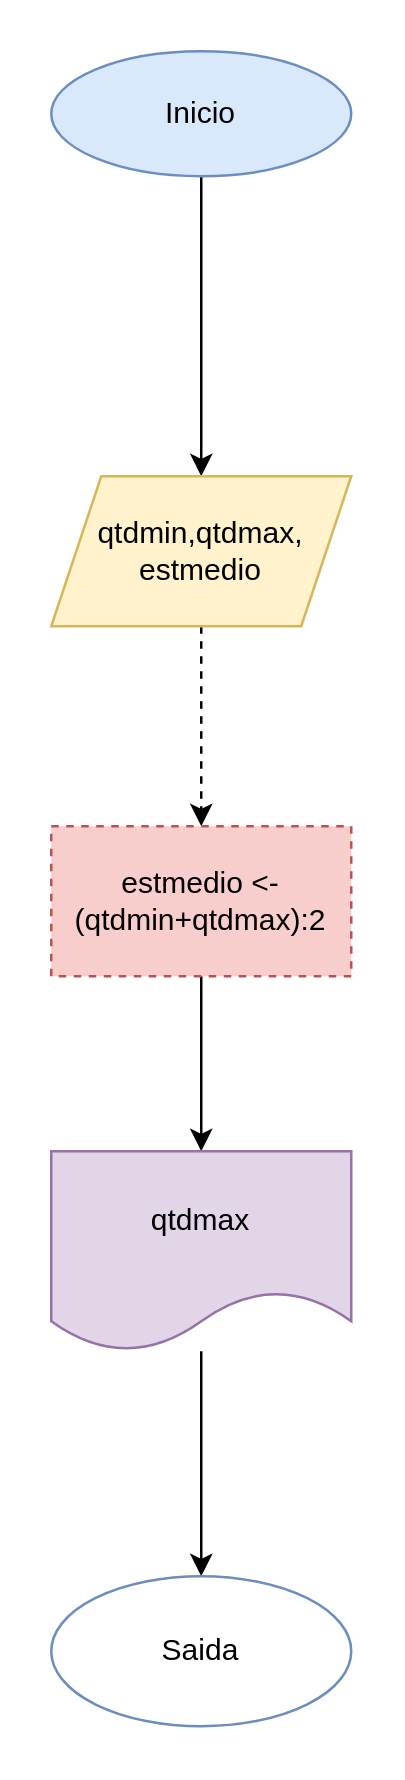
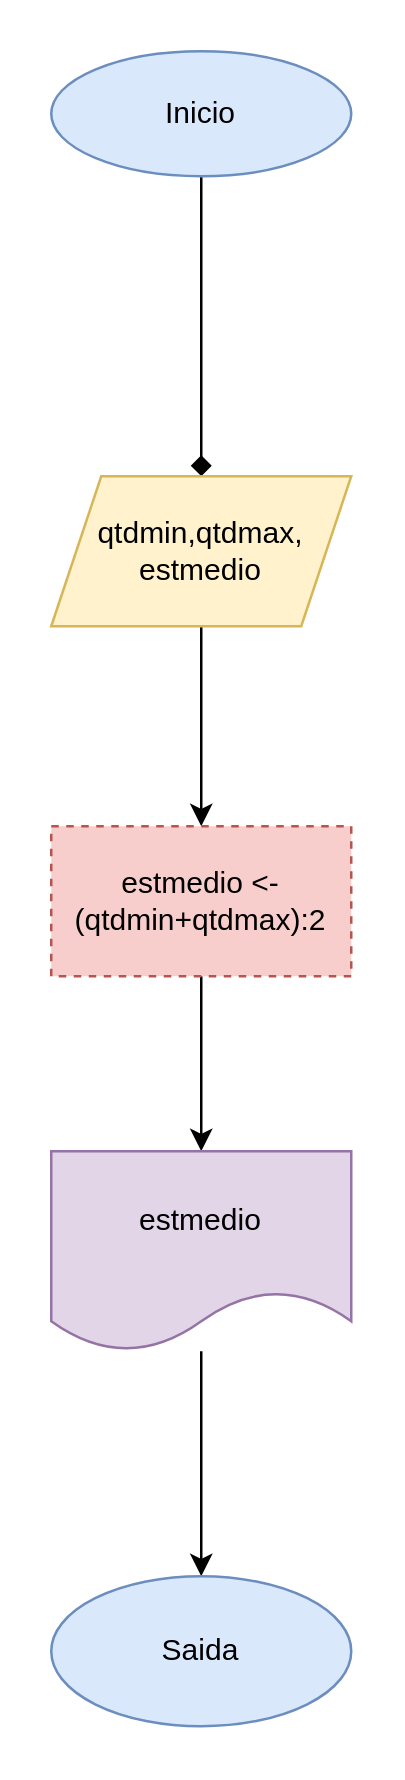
edge "Inicio" -> "qtdmin,qtdmax, estmedio": arrowhead classic -> diamond
edge "qtdmin,qtdmax, estmedio" -> "estmedio <- (qtdmin+qtdmax):2": style dashed -> solid
node "qtdmax": label "qtdmax" -> "estmedio"
node "Saida": fillcolor #ffffff -> #dae8fc
